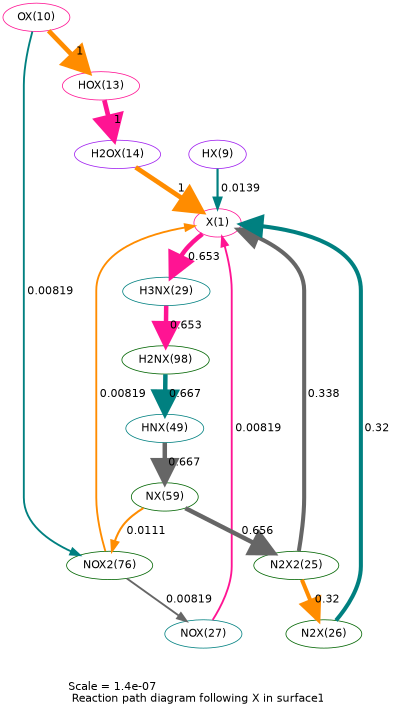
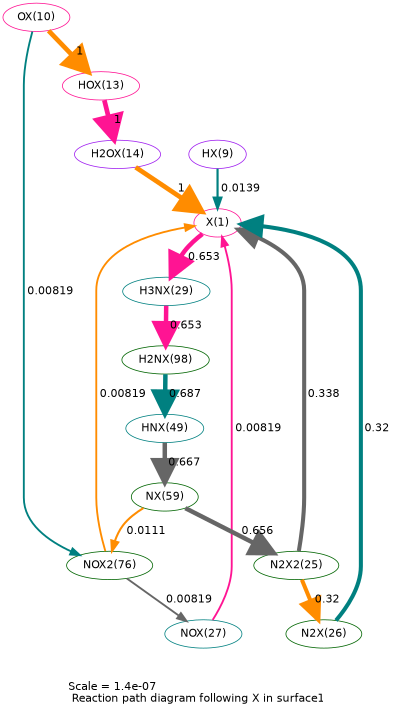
edge "H2NX(98)" -> "HNX(49)": label " 0.667" -> " 0.687"
